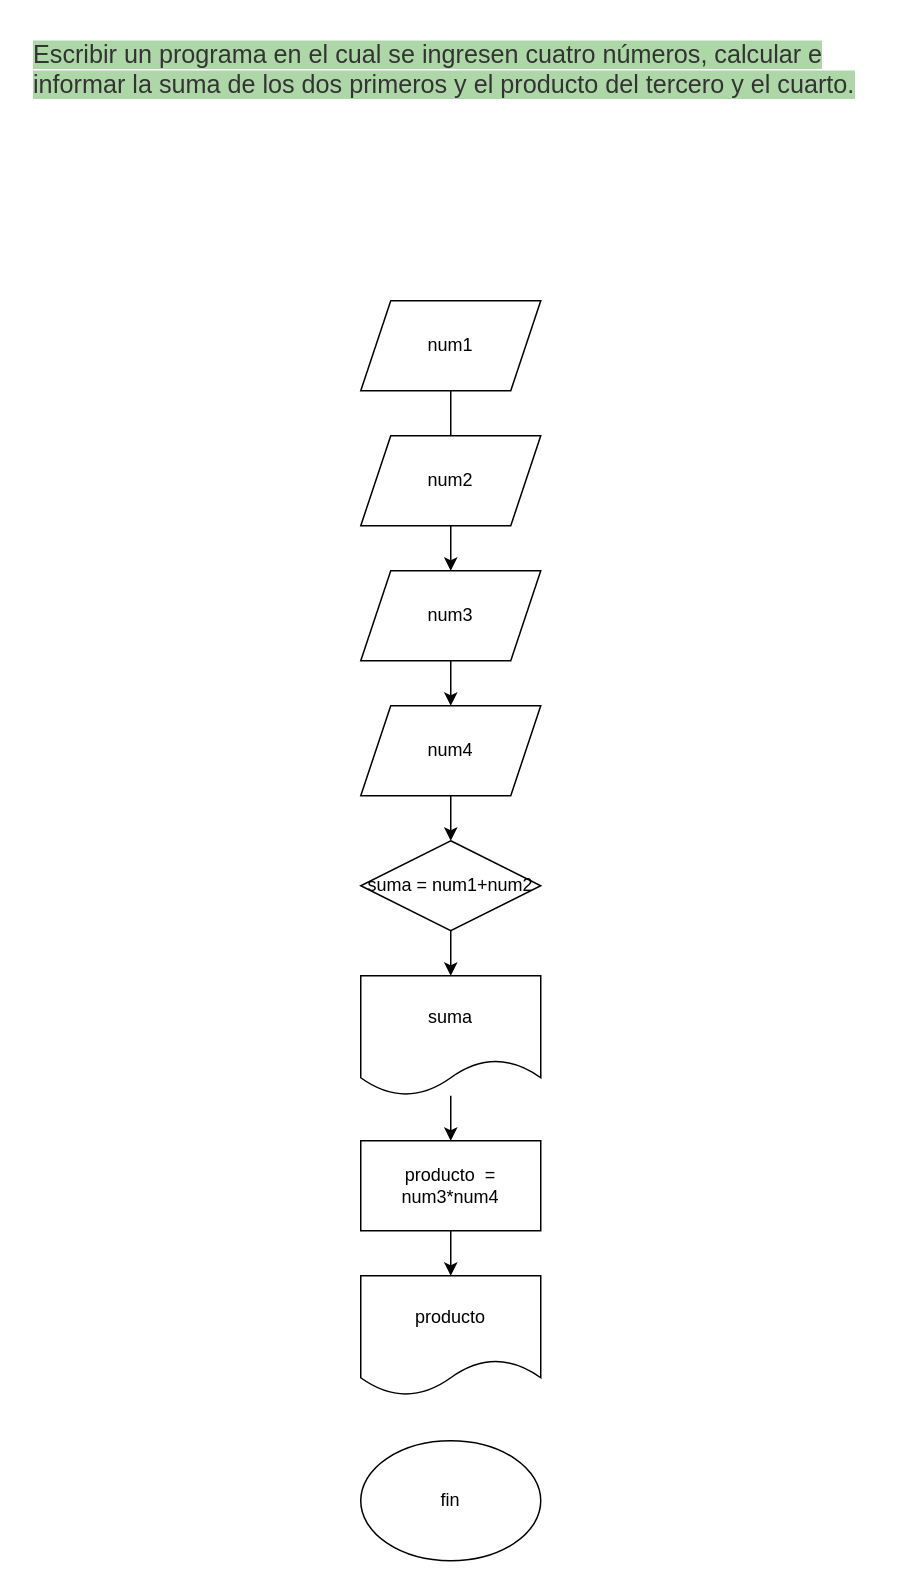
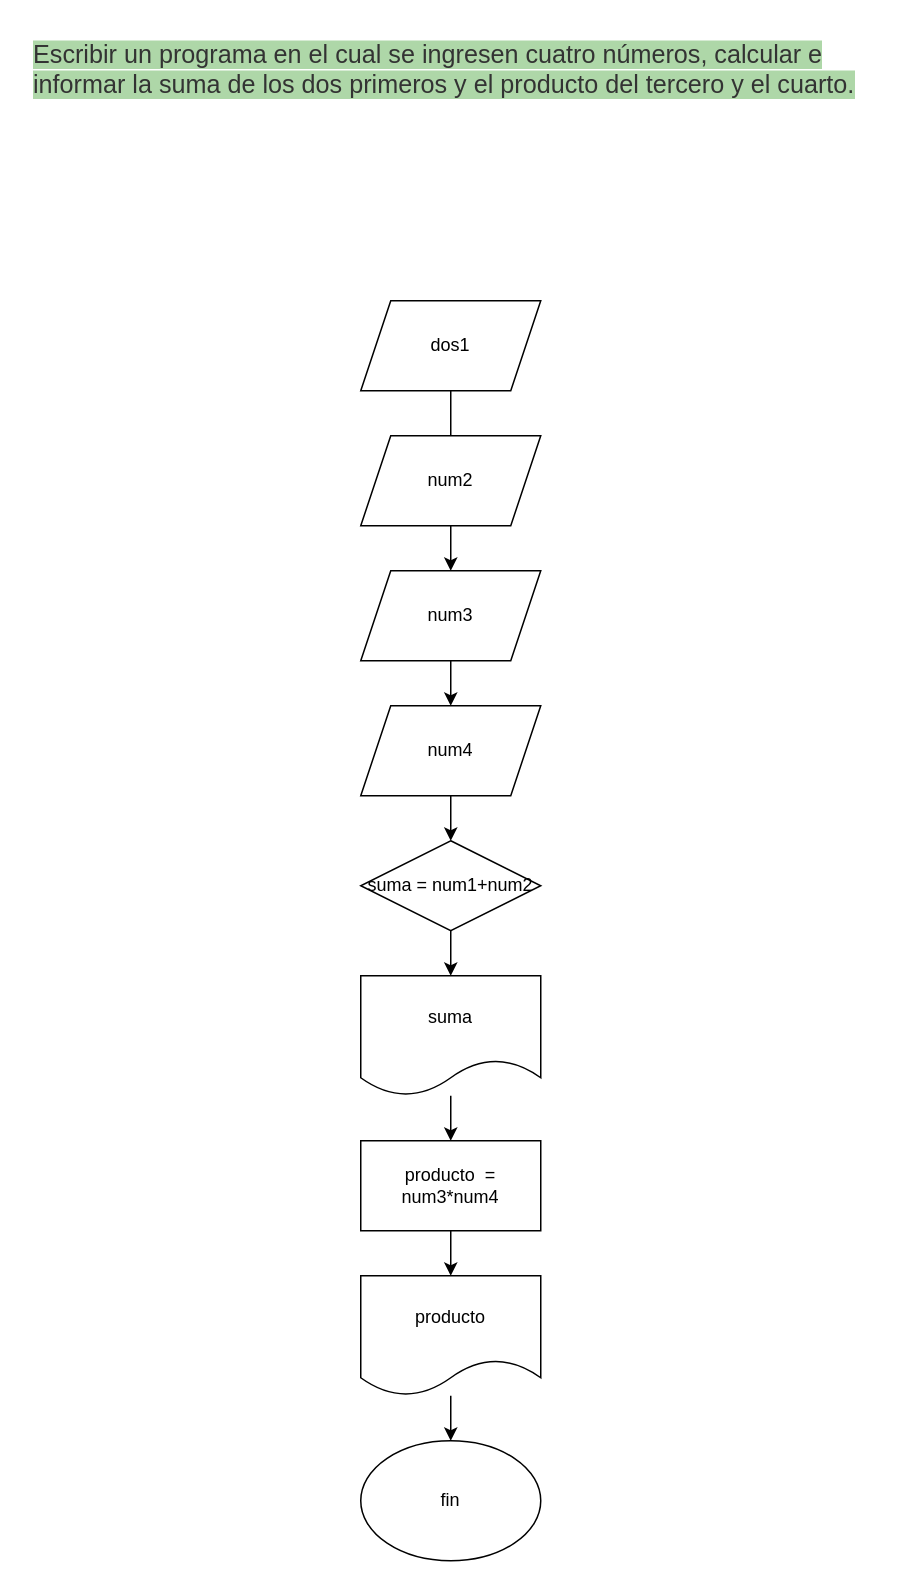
node "num1": label "num1" -> "dos1"
edge "producto" -> "fin": added
